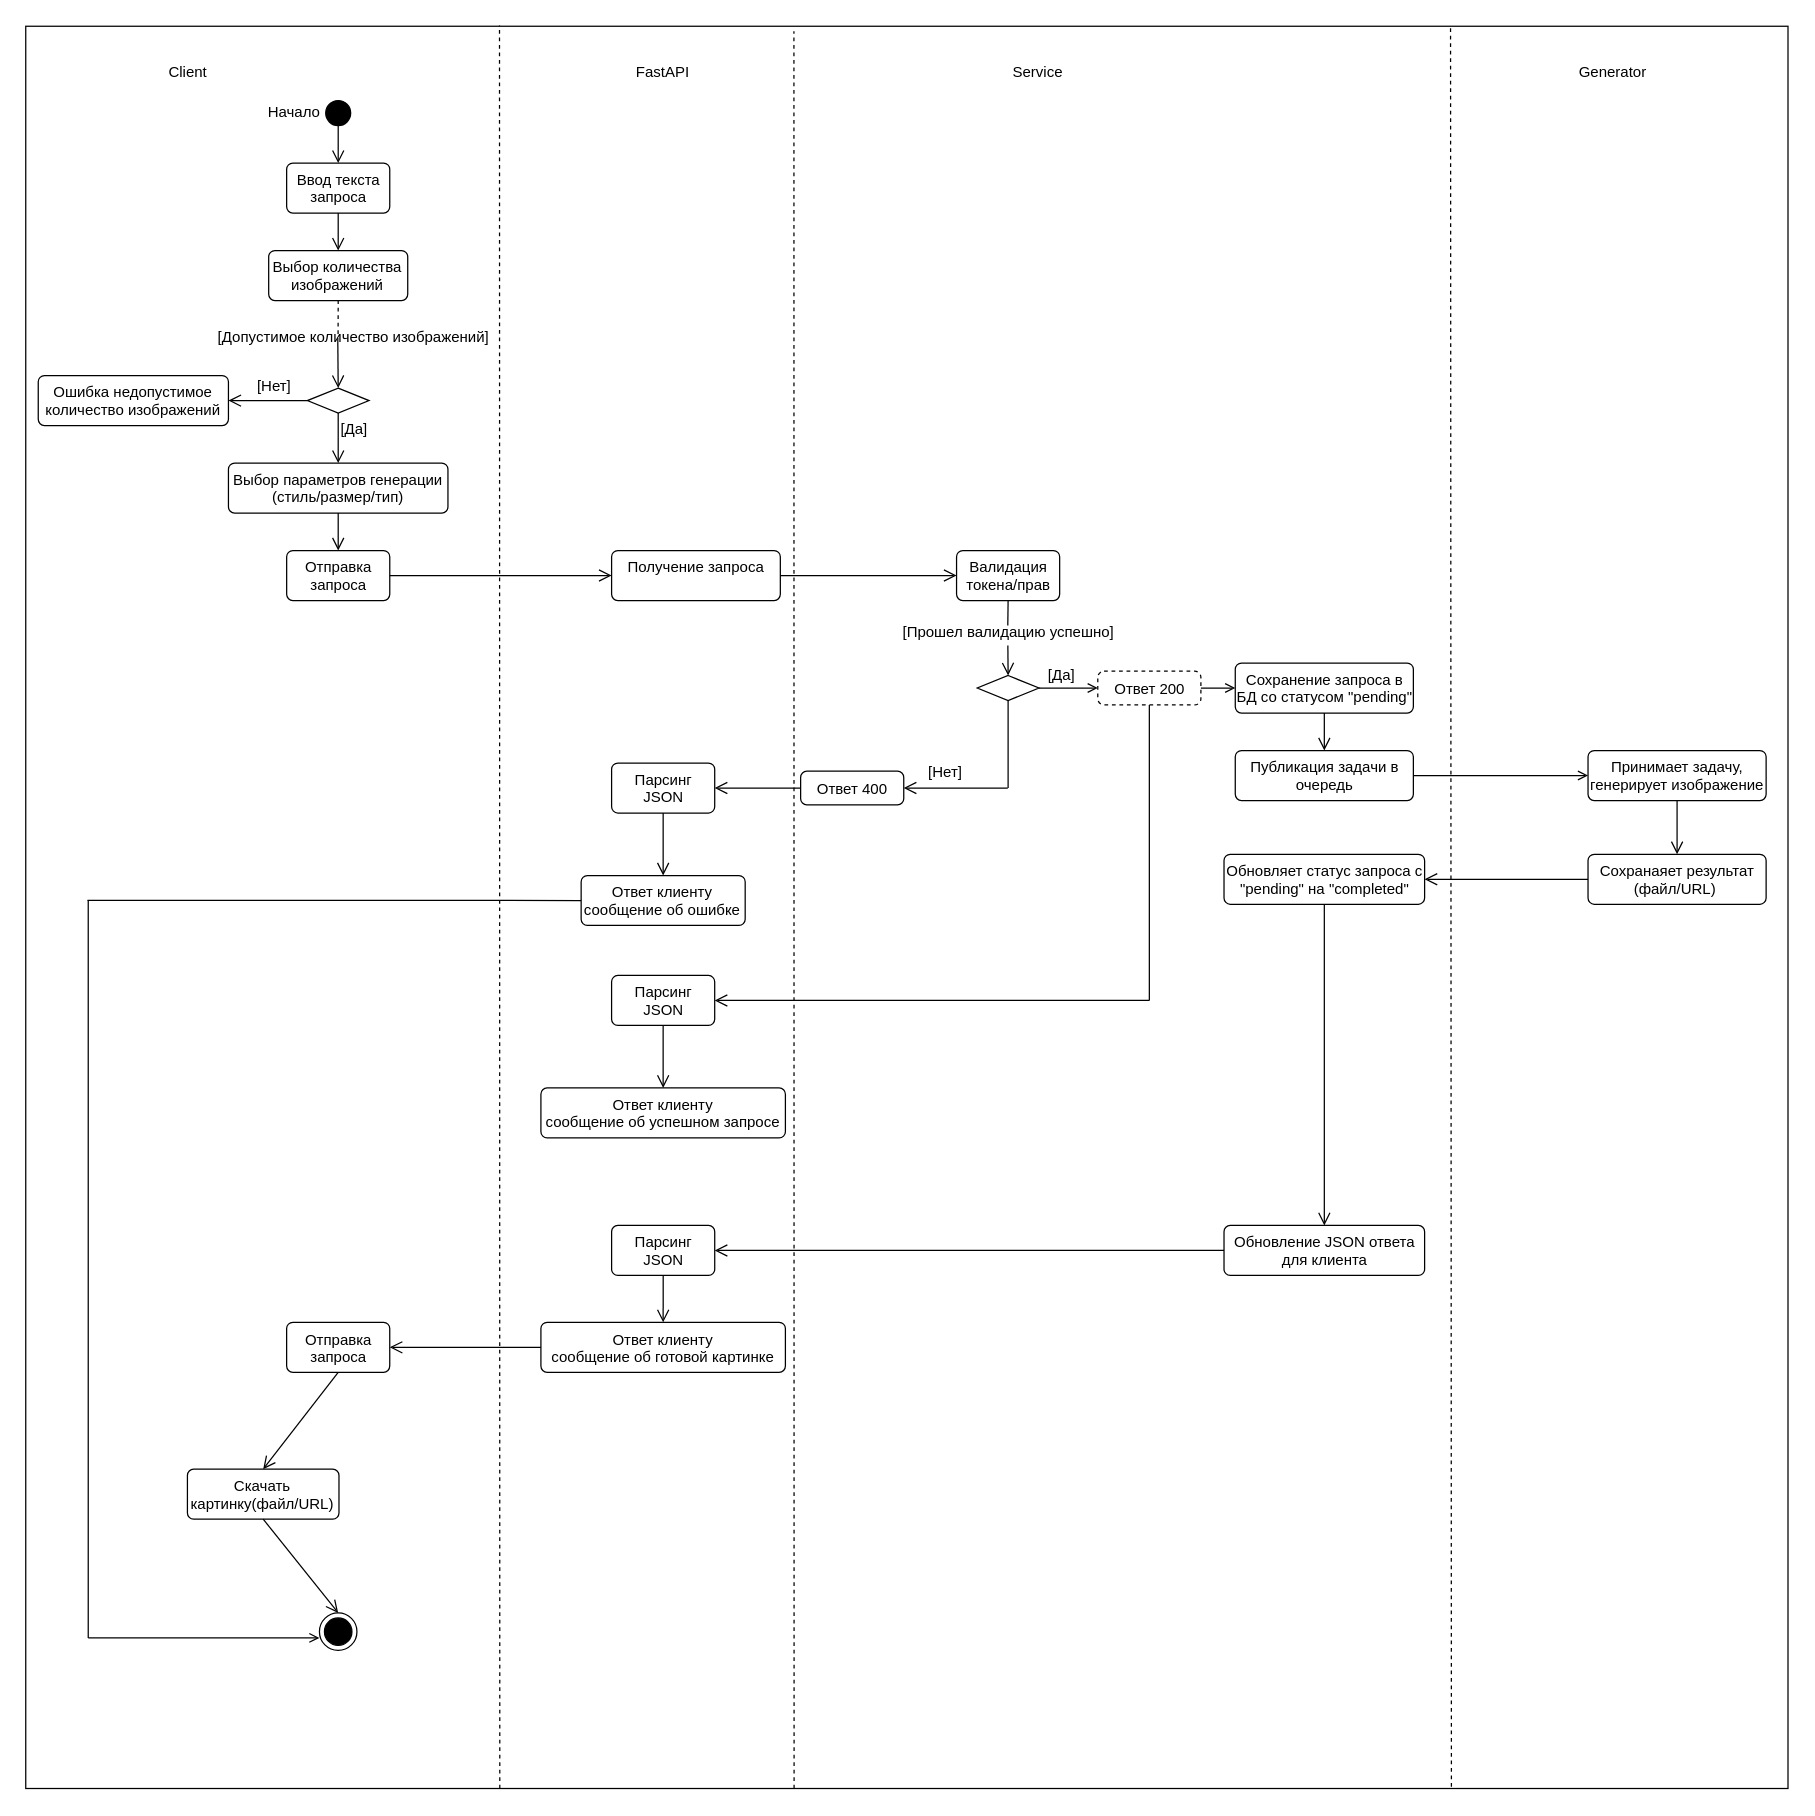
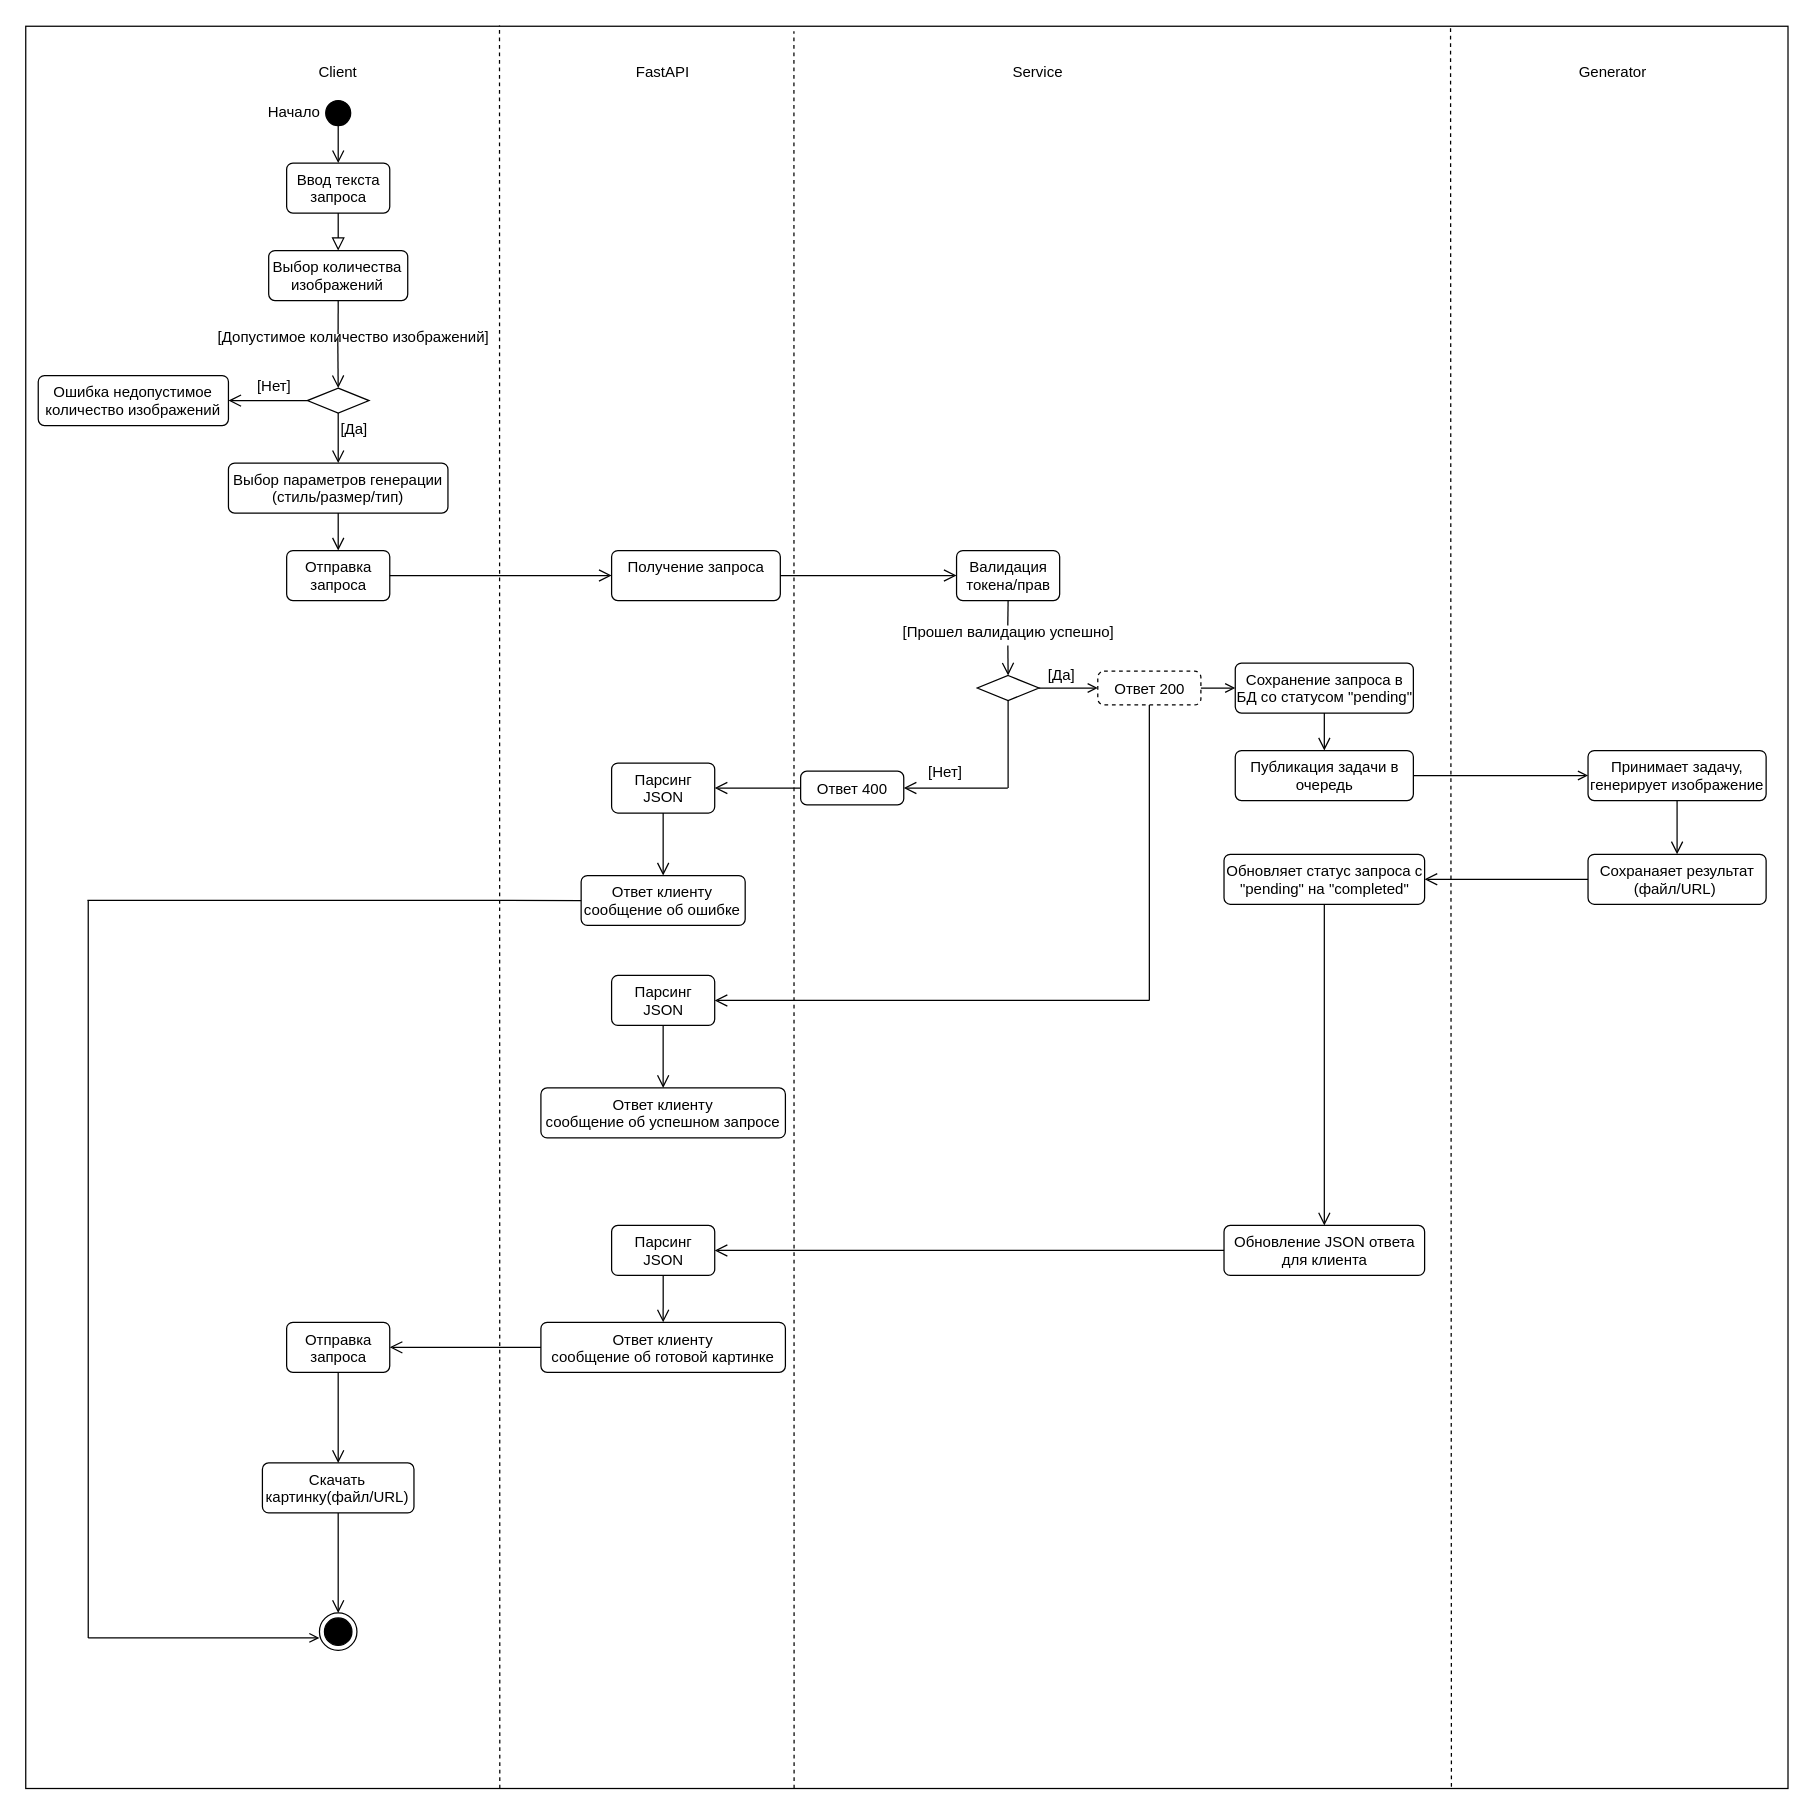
node "Client": moved (188, 73) -> (338, 73)
edge "Ввод текста запроса" -> "Выбор количества изображений": arrowhead open -> block
edge "Выбор количества изображений" -- "[Допустимое количество изображений]": style dashed -> solid
node "Скачать картинку(файл/URL)": moved (263, 1494) -> (338, 1488)
